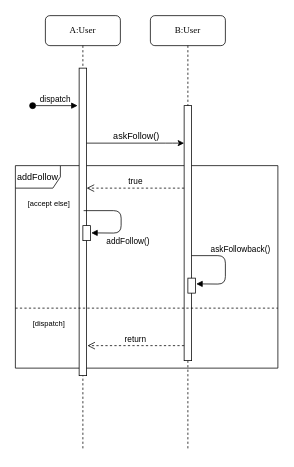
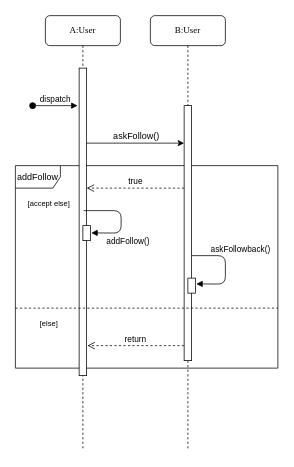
node "[dispatch]": label "[dispatch]" -> "[else]"
